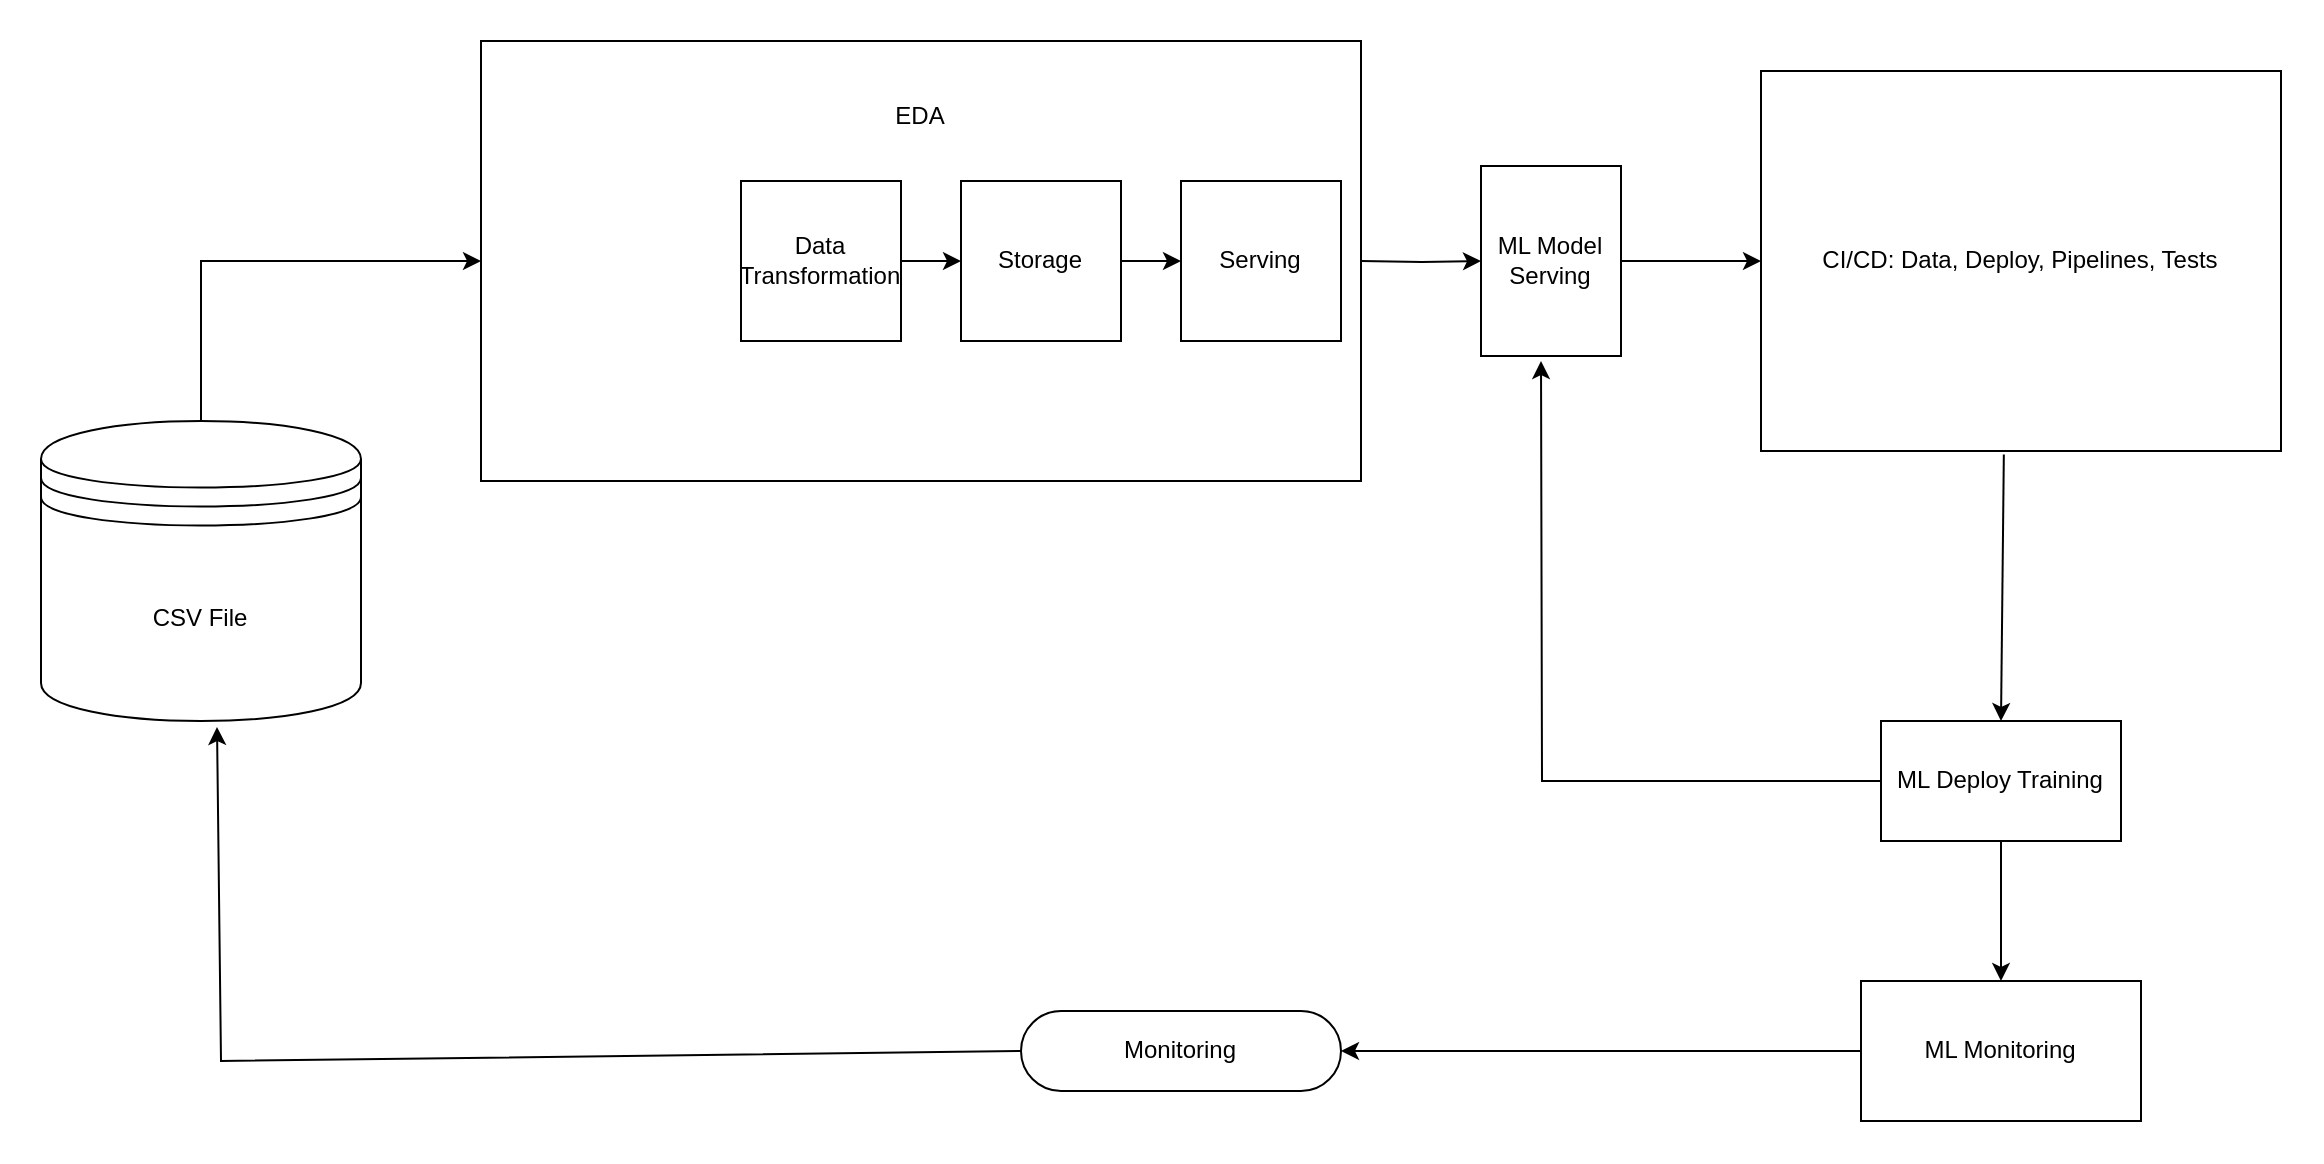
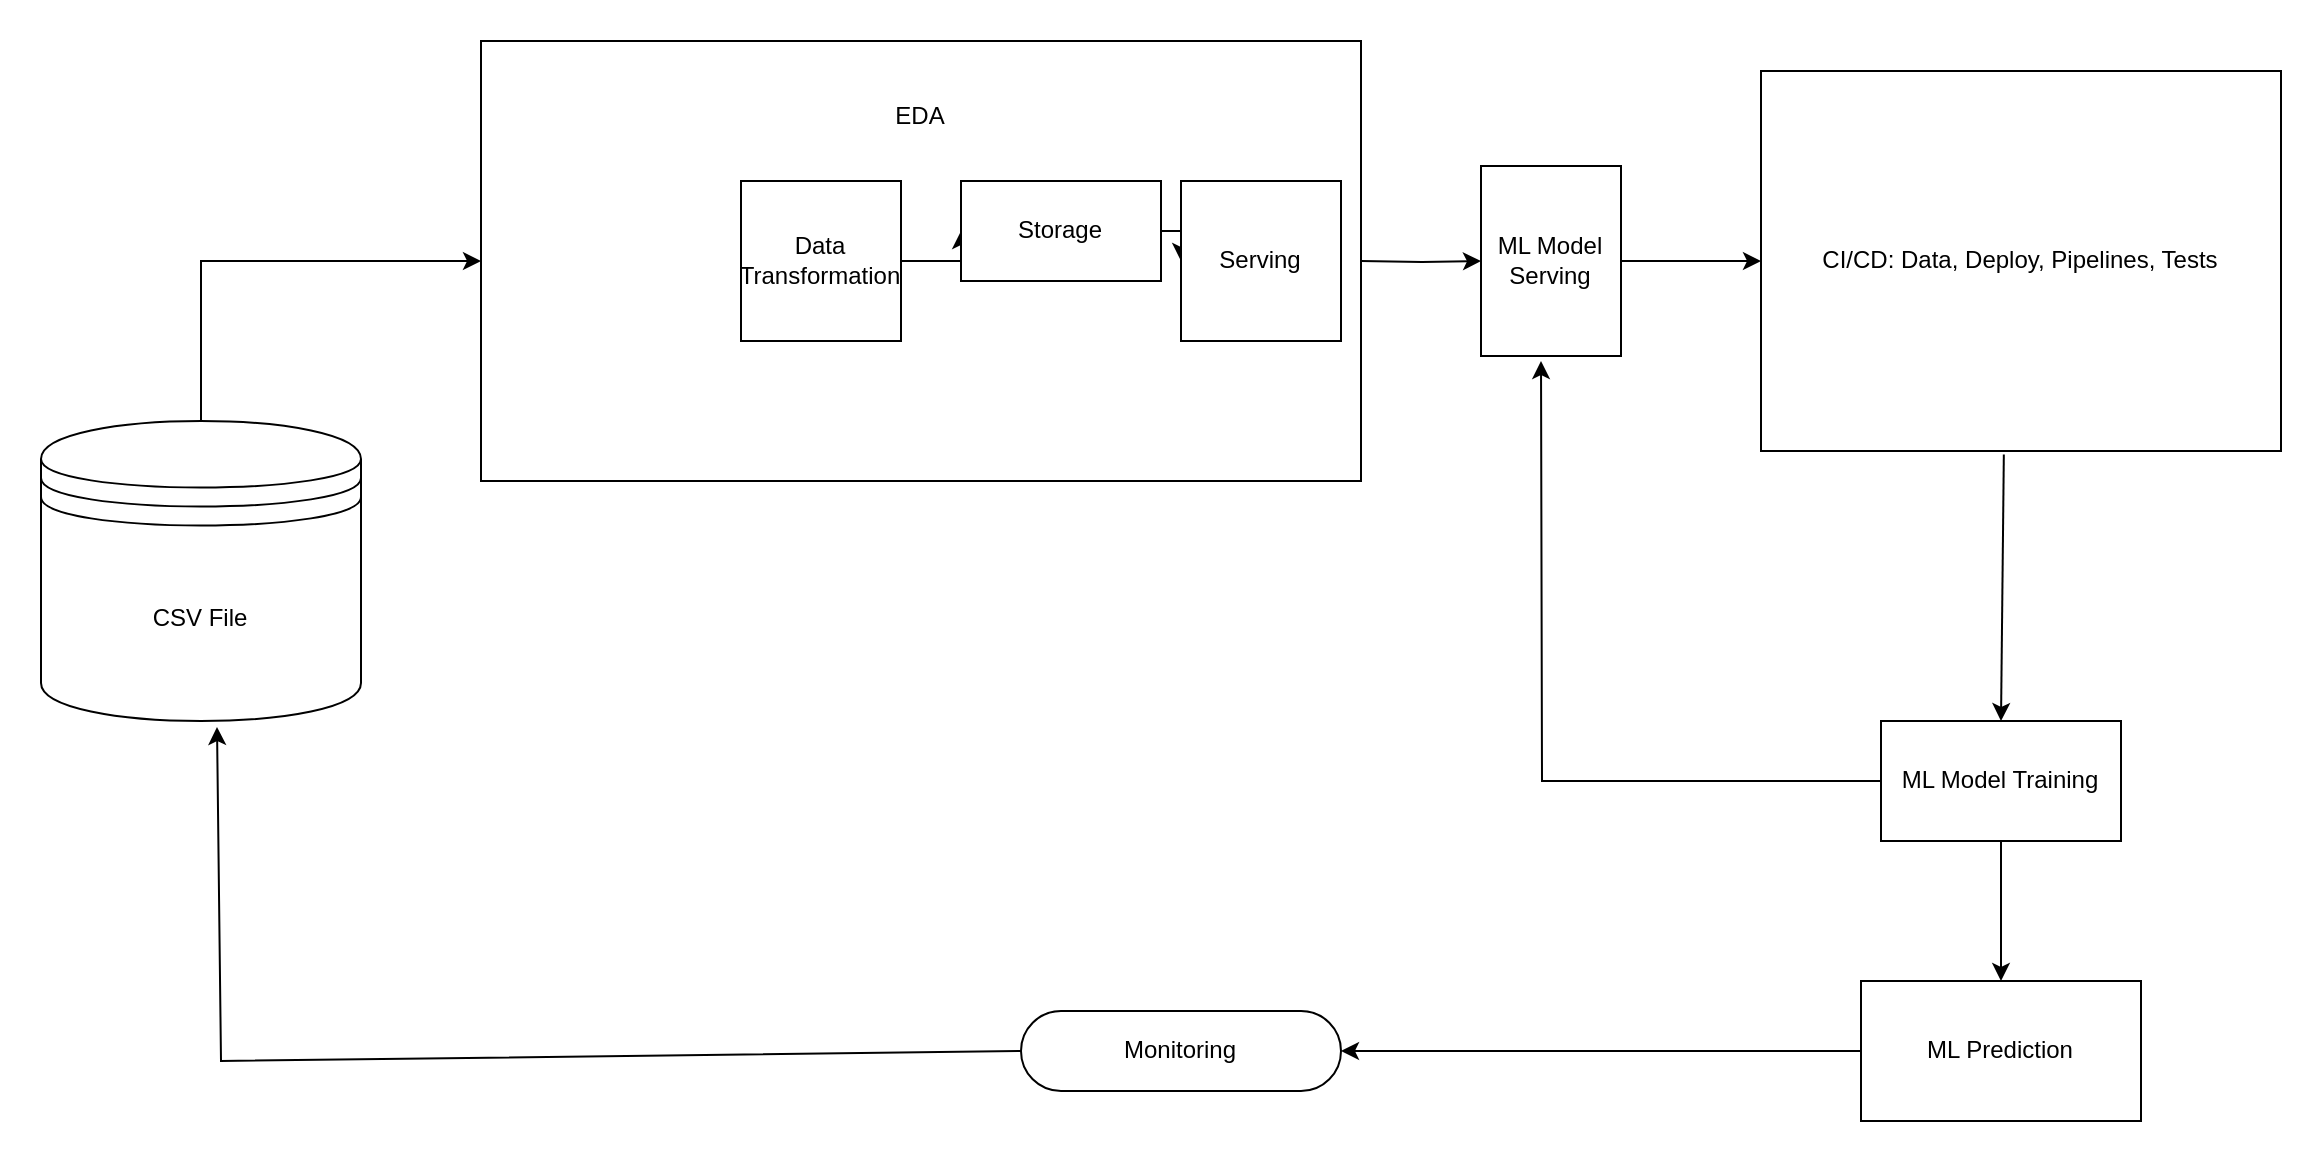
node "Storage": size 160x160 -> 200x100
node "ML Deploy Training": label "ML Deploy Training" -> "ML Model Training"
node "ML Monitoring": label "ML Monitoring" -> "ML Prediction"
